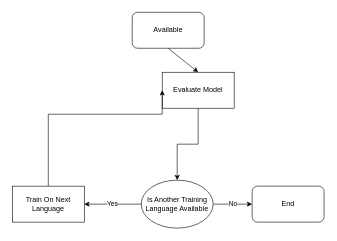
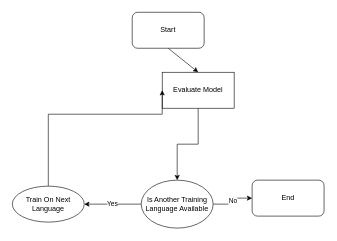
node "Available": label "Available" -> "Start"
node "Train On Next Language": shape rectangle -> ellipse
node "End": moved (288, 204) -> (288, 198)
